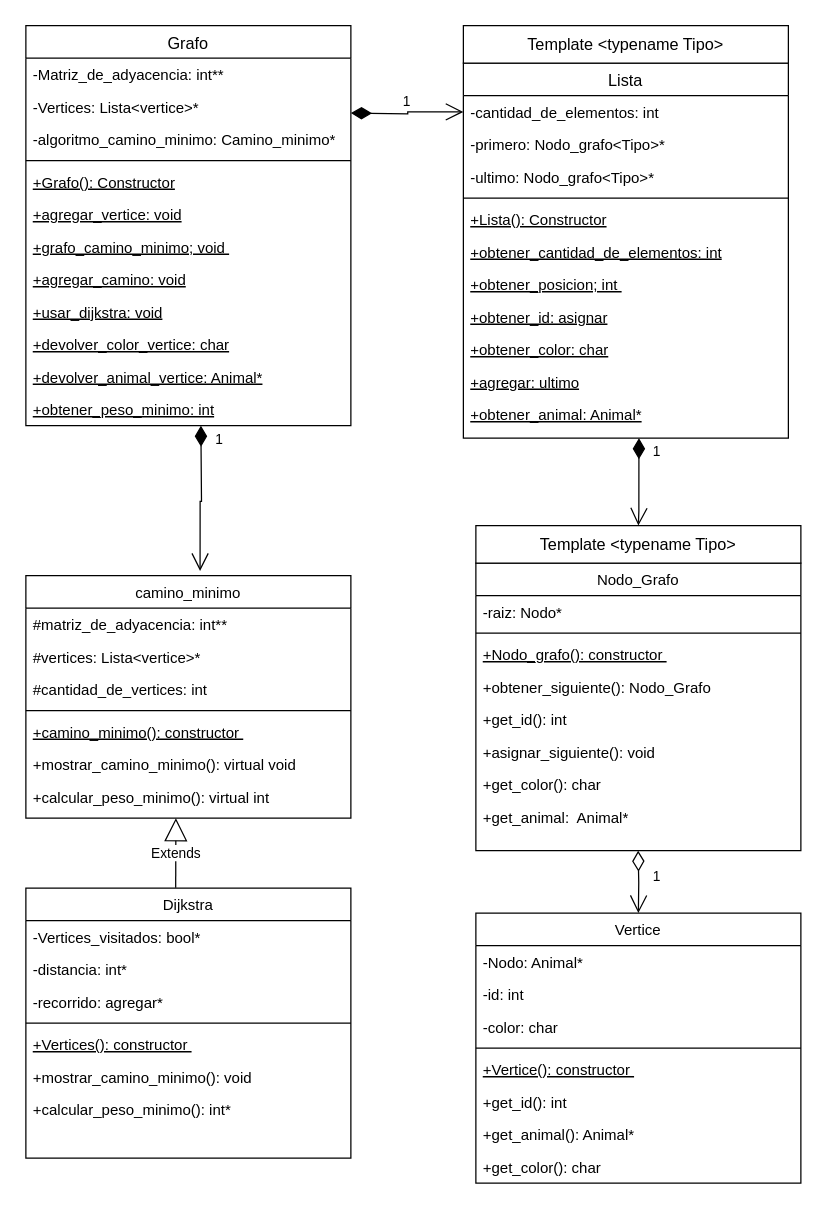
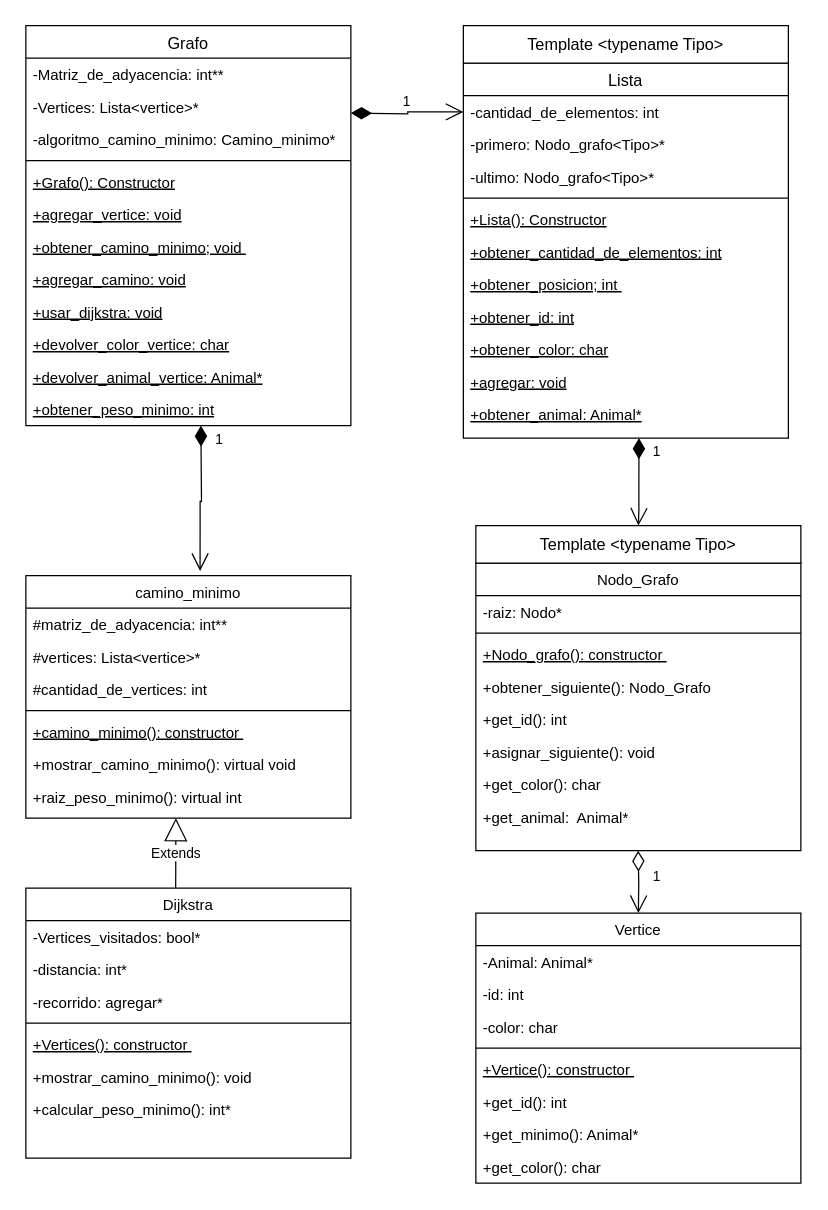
node "+grafo_camino_minimo; void": label "+grafo_camino_minimo; void" -> "+obtener_camino_minimo; void"
node "+obtener_id: asignar": label "+obtener_id: asignar" -> "+obtener_id: int"
node "+agregar: ultimo": label "+agregar: ultimo" -> "+agregar: void"
node "+calcular_peso_minimo(): virtual int": label "+calcular_peso_minimo(): virtual int" -> "+raiz_peso_minimo(): virtual int"
node "-Nodo: Animal*": label "-Nodo: Animal*" -> "-Animal: Animal*"
node "+get_animal(): Animal*": label "+get_animal(): Animal*" -> "+get_minimo(): Animal*"
